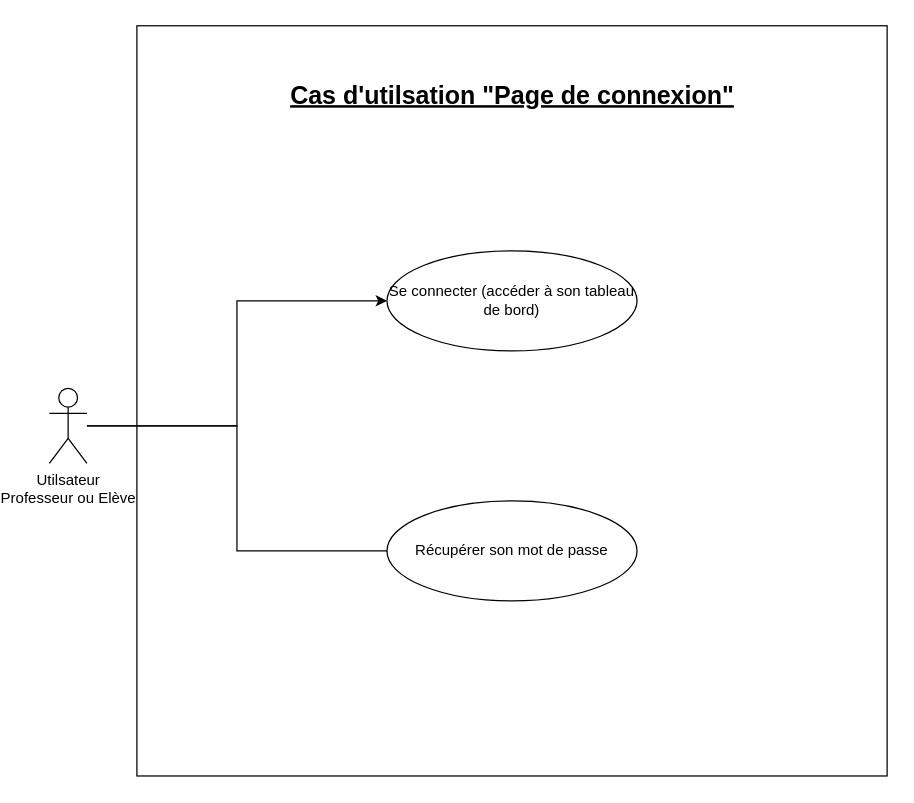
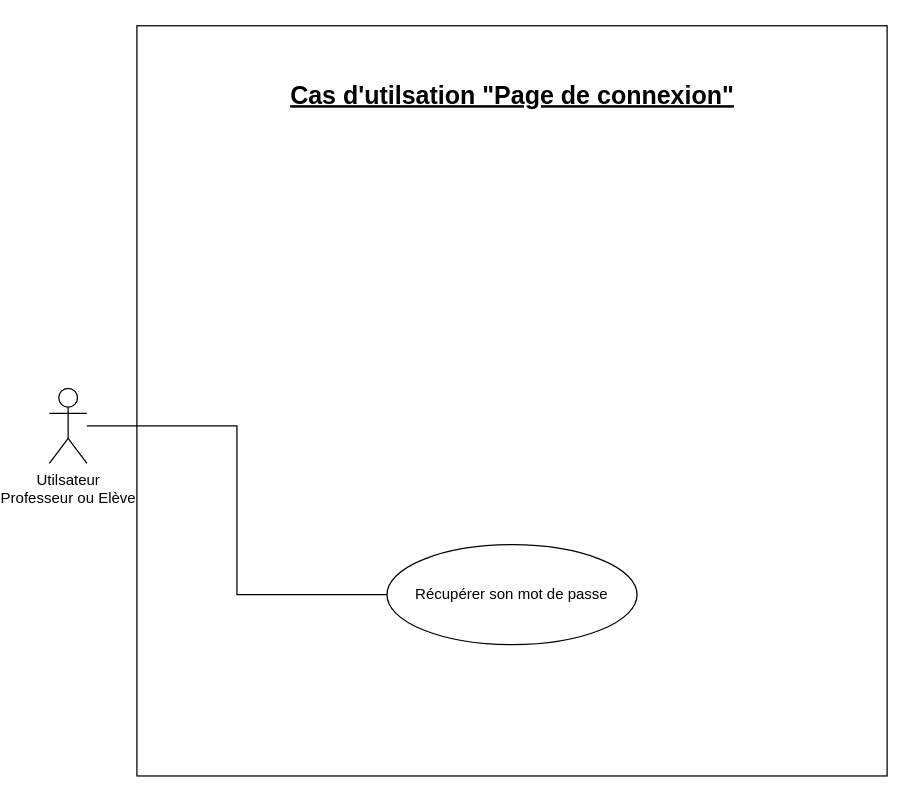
edge "Utilsateur Professeur ou Elève" -> "Se connecter (accéder à son tableau de bord)": removed
node "Se connecter (accéder à son tableau de bord)": removed
node "Récupérer son mot de passe": moved (512, 551) -> (512, 594)
